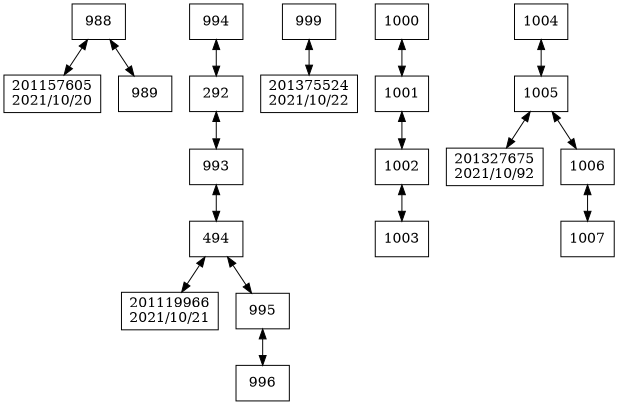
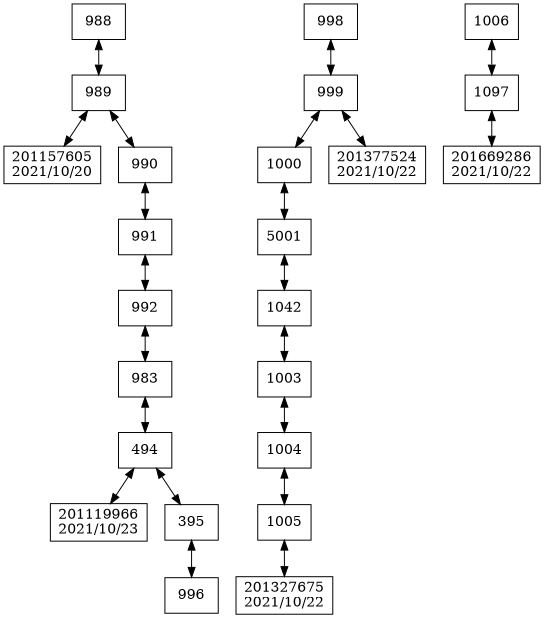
node "994": label "994" -> "991"
node "998": added
edge "988" -- "201157605 2021/10/20": now "989" -- "201157605 2021/10/20"
node "292": label "292" -> "992"
node "201375524 2021/10/22": label "201375524 2021/10/22" -> "201377524 2021/10/22"
node "1001": label "1001" -> "5001"
edge "999" -- "1000": added
edge "1005" -- "1006": removed
node "990": added
node "201669286 2021/10/22": added
node "993": label "993" -> "983"
node "1002": label "1002" -> "1042"
node "201327675 2021/10/92": label "201327675 2021/10/92" -> "201327675 2021/10/22"
node "1007": label "1007" -> "1097"
node "201119966 2021/10/21": label "201119966 2021/10/21" -> "201119966 2021/10/23"
node "995": label "995" -> "395"
edge "1003" -- "1004": added
